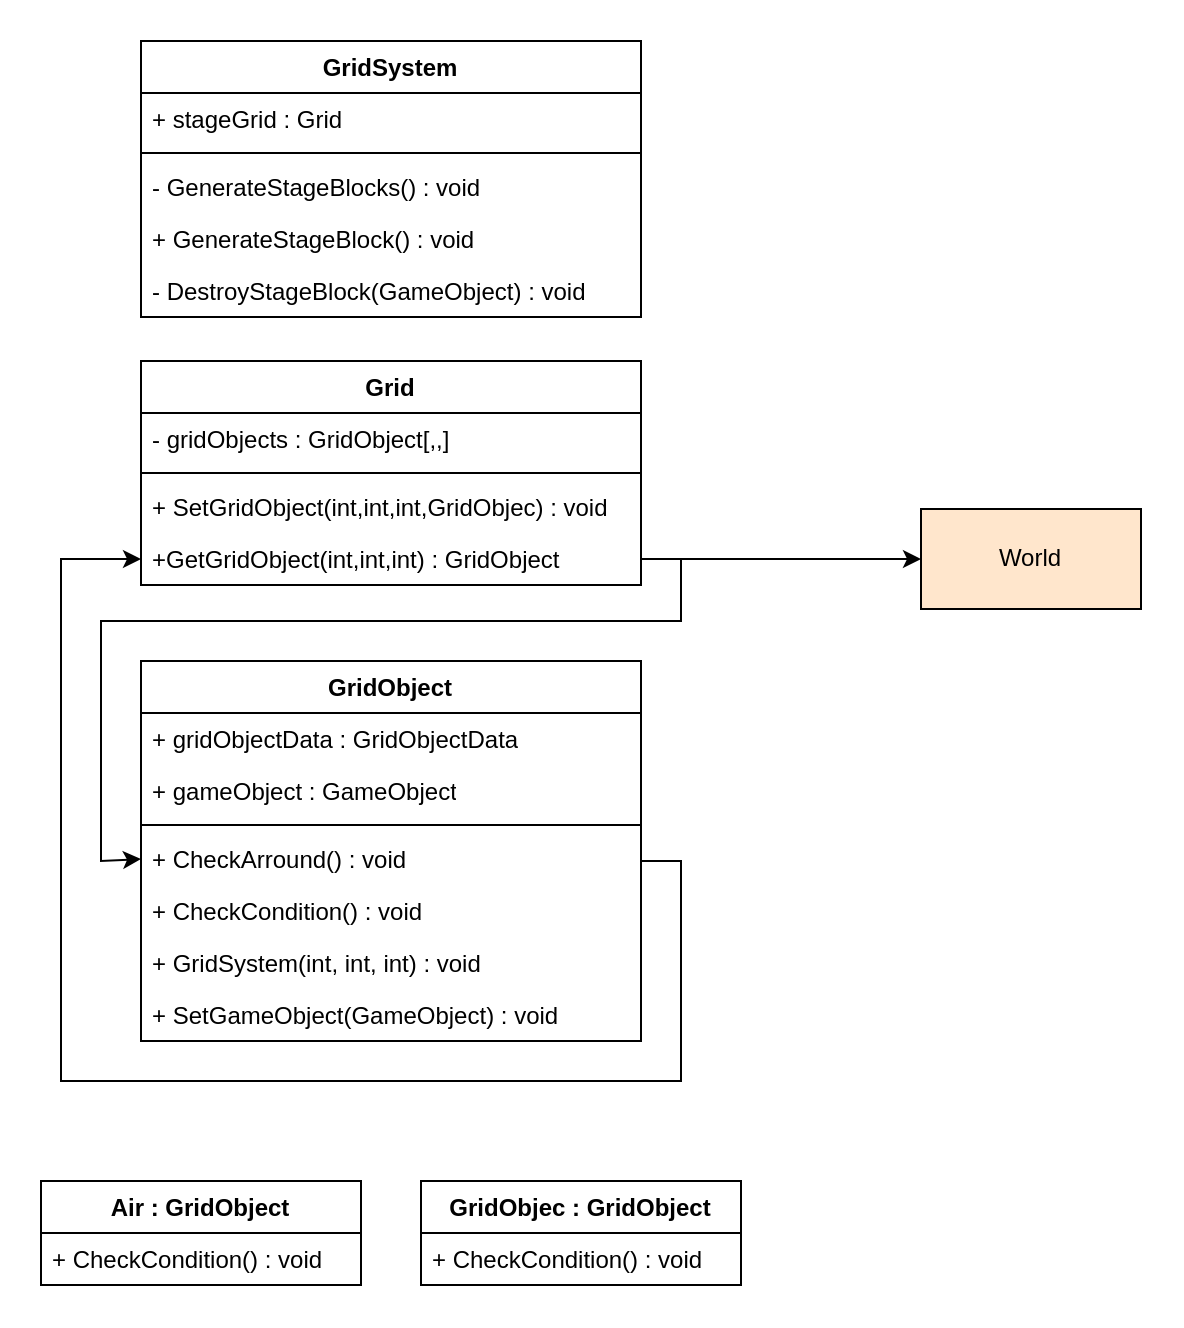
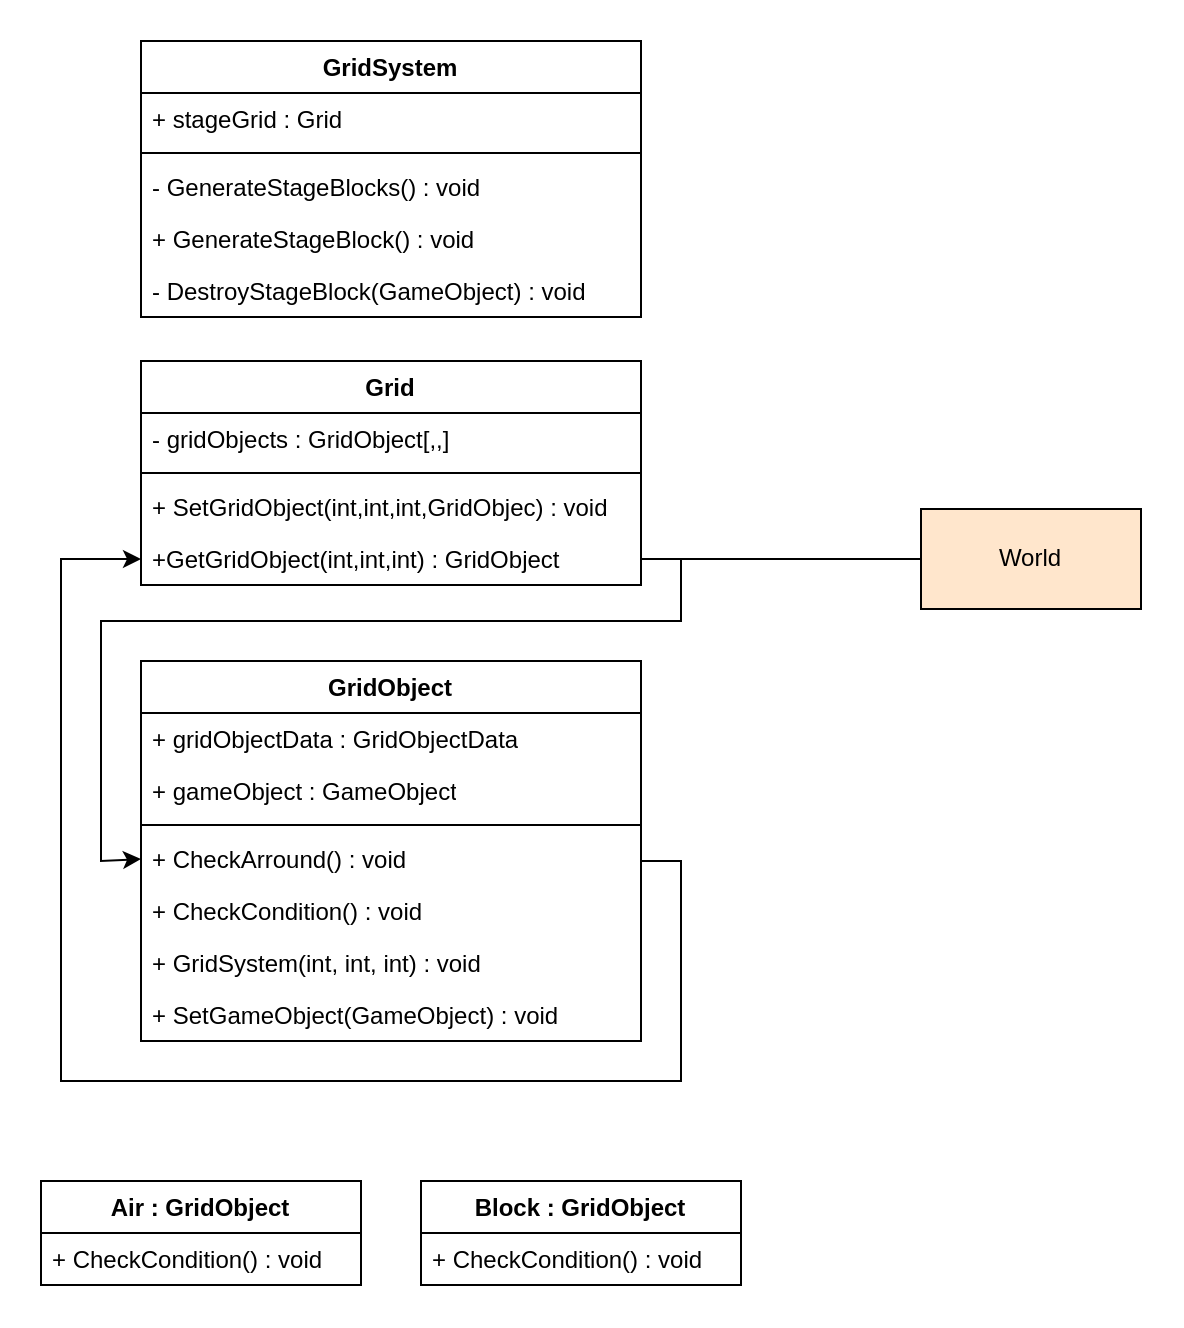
edge "+GetGridObject(int,int,int) : GridObject" -> "World": arrowhead classic -> none
node "GridObjec : GridObject": label "GridObjec : GridObject" -> "Block : GridObject"
